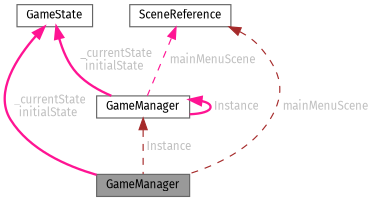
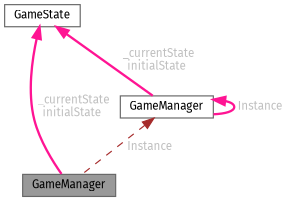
node "SceneReference": removed
